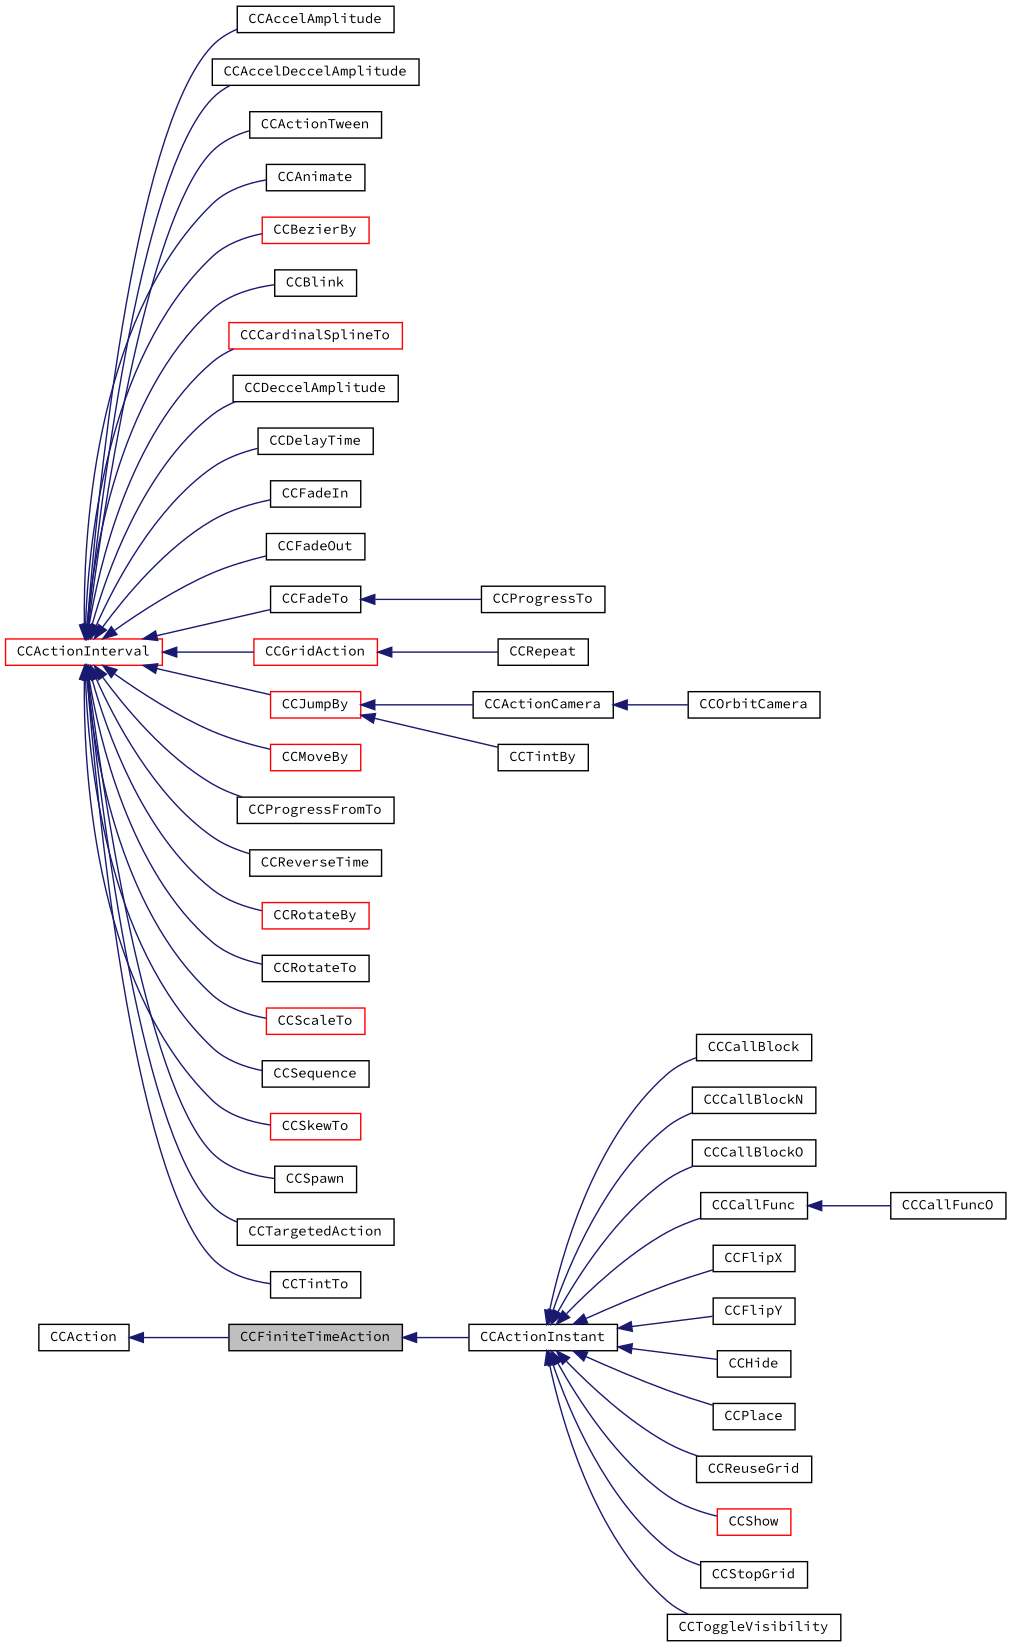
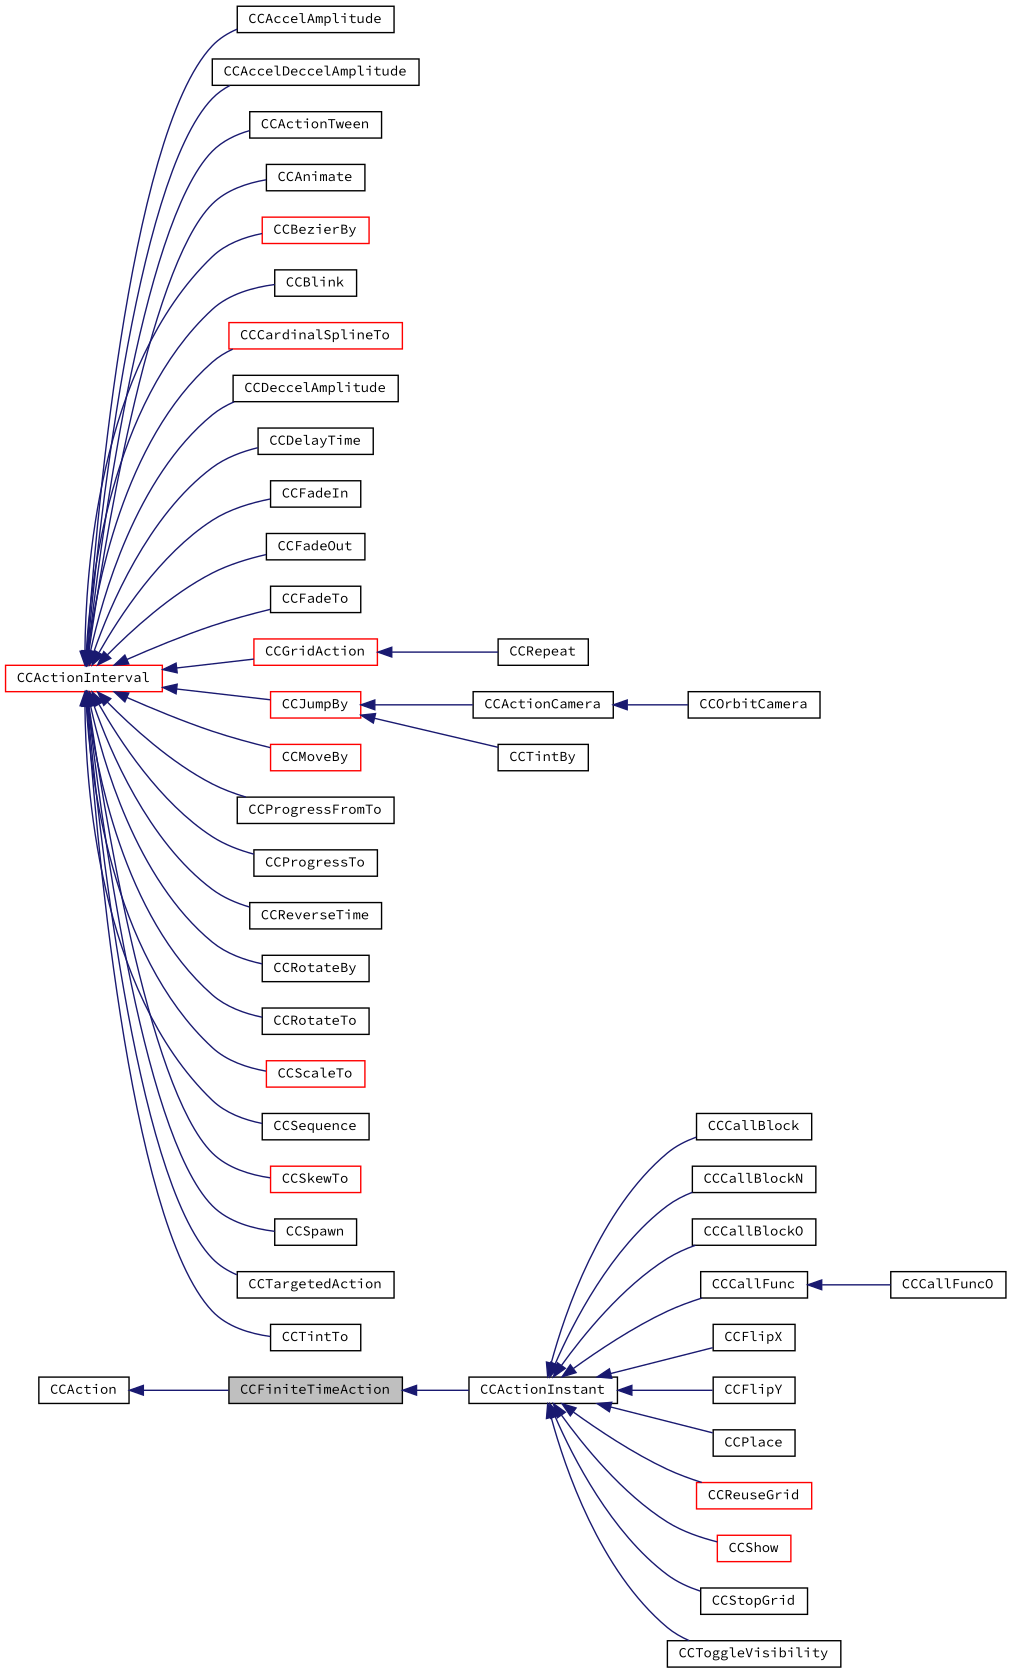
edge "CCProgressTo" -> "CCFadeTo": now "CCProgressTo" -> "CCActionInterval"
node "CCRotateBy": color red -> black
node "CCHide": removed
node "CCReuseGrid": color black -> red
